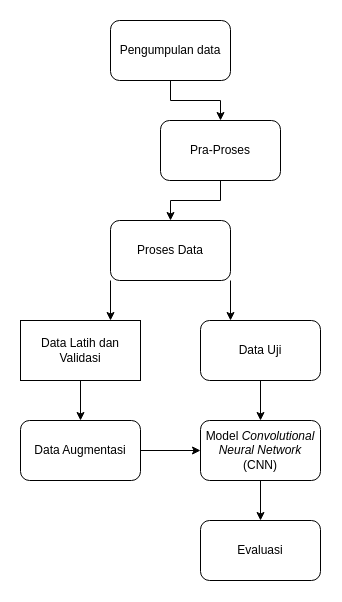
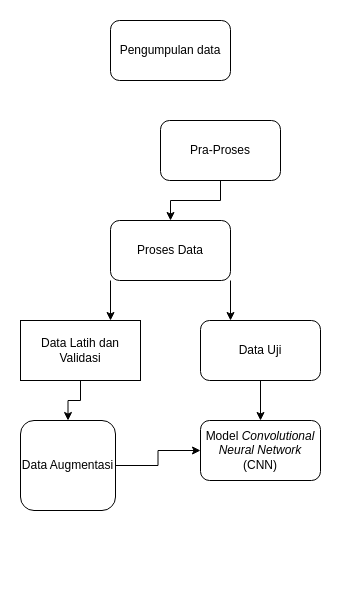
edge "Pengumpulan data" -> "Pra-Proses": removed
node "Data Augmentasi": size 120x60 -> 95x90
edge "Model Convolutional Neural Network (CNN)" -> "Evaluasi": removed
node "Evaluasi": removed
